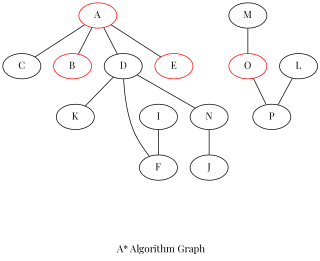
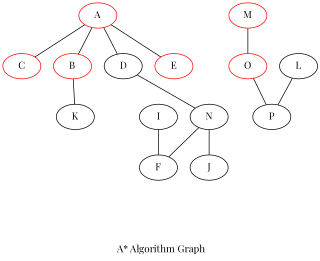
node "M": color black -> red
node "C": color black -> red
edge "D" -- "K": now "B" -- "K"
edge "D" -- "F": now "N" -- "F"
